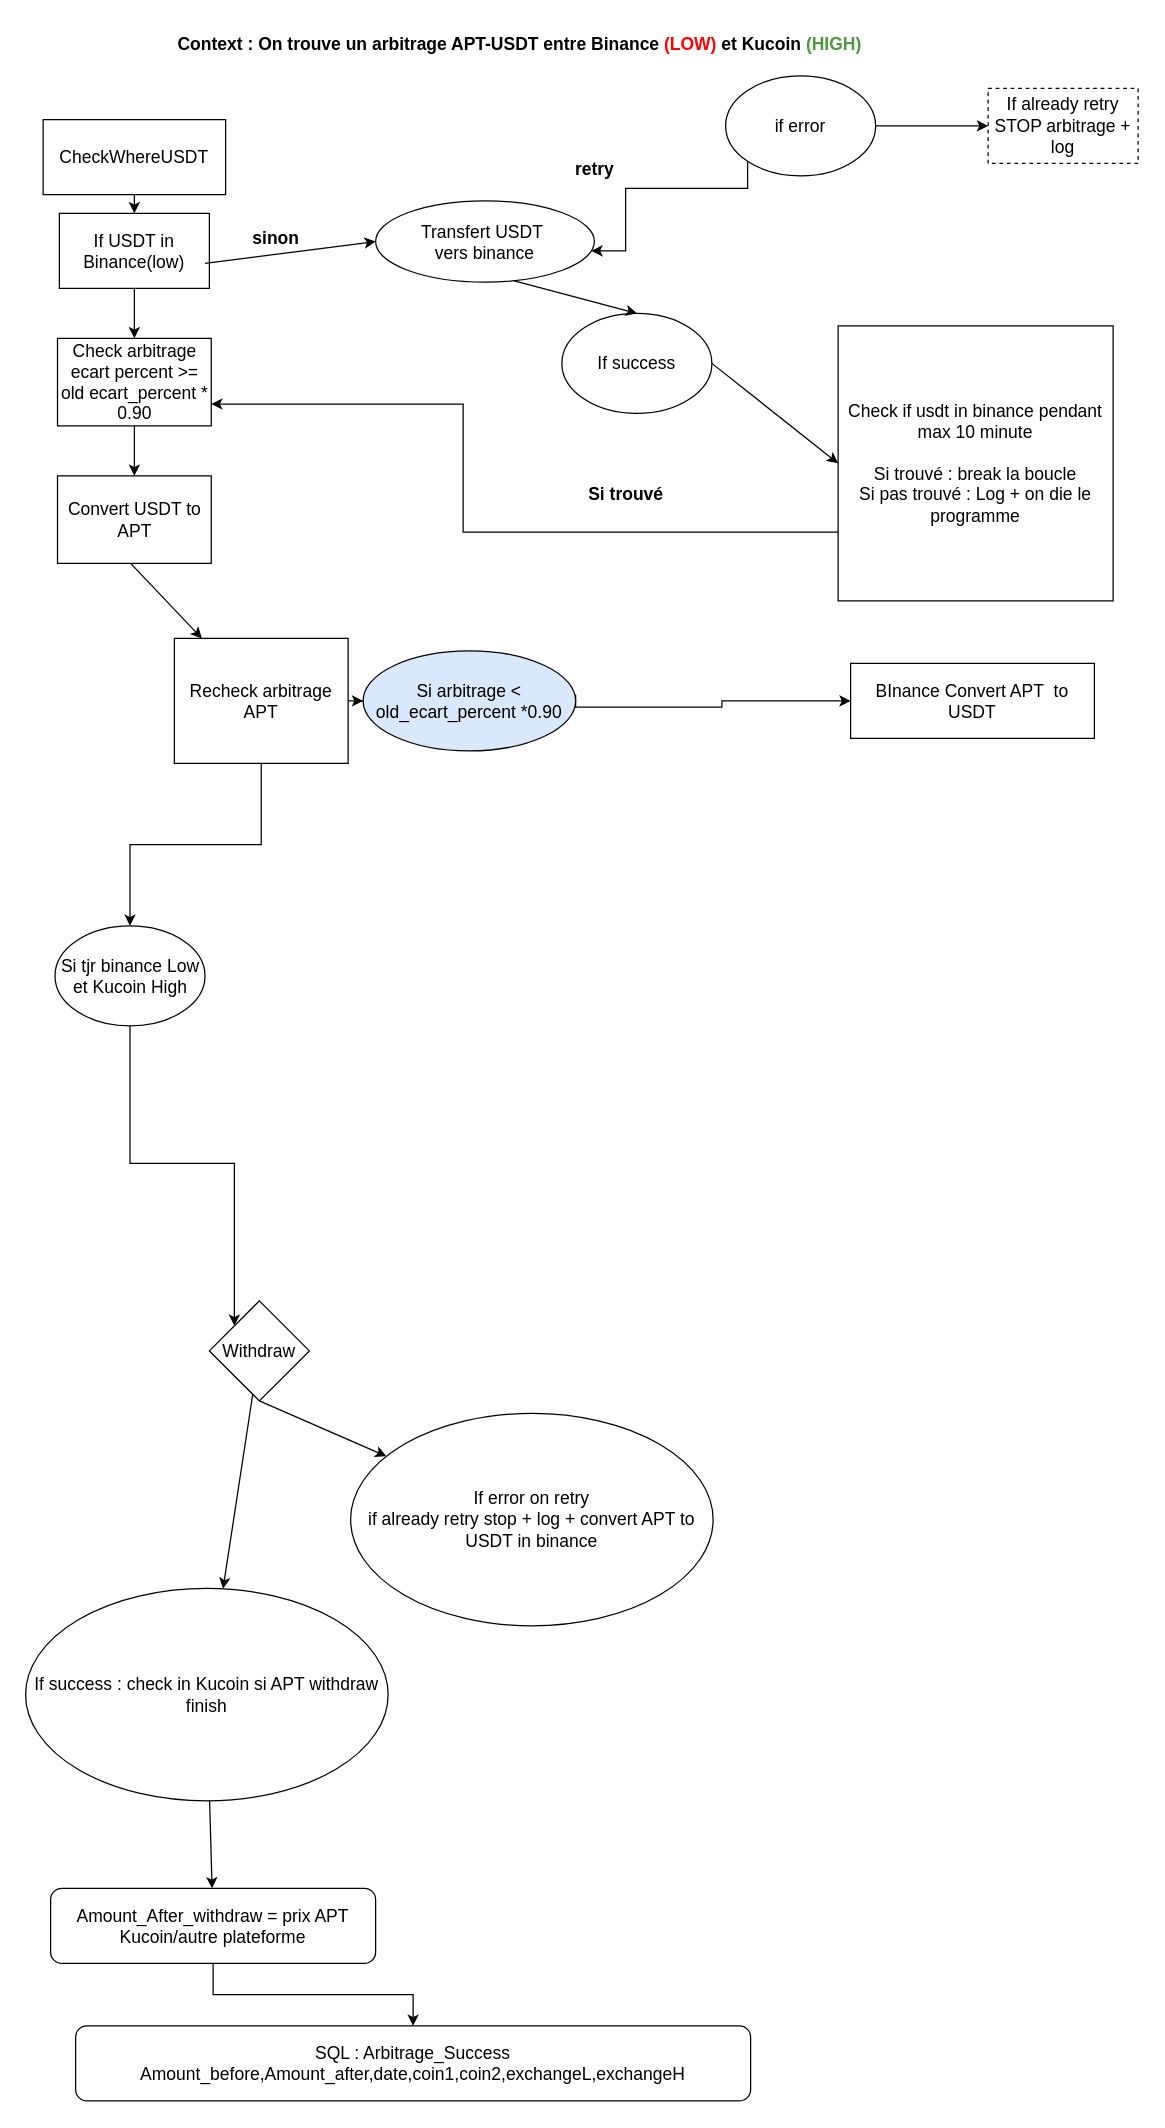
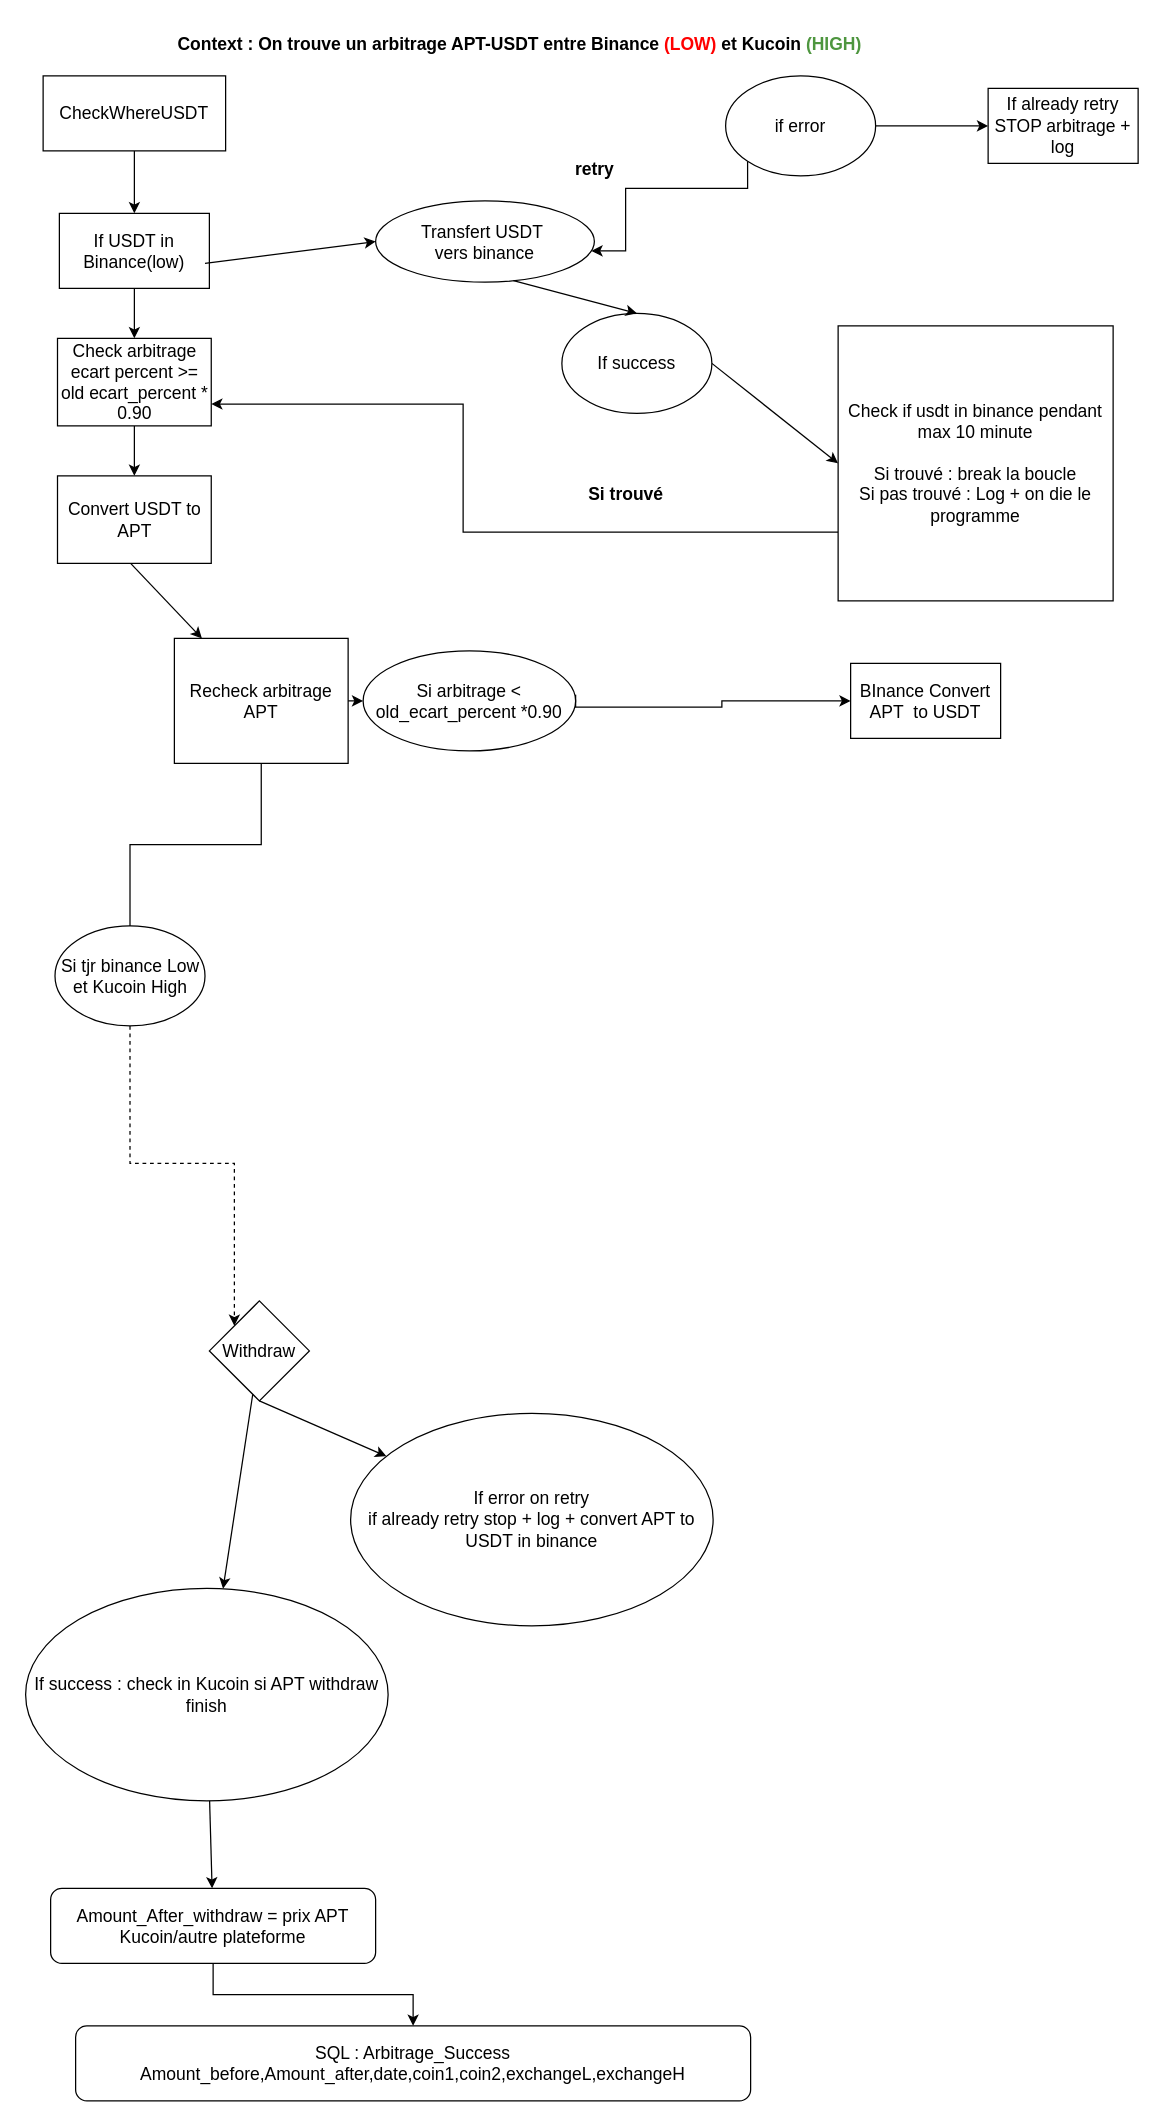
node "If already retry STOP arbitrage + log": style dashed -> solid
node "CheckWhereUSDT": moved (134, 157) -> (134, 113)
node "sinon": removed
edge "Recheck arbitrage APT" -> "Si arbitrage < old_ecart_percent *0.90": style solid -> dashed
node "Si arbitrage < old_ecart_percent *0.90": fillcolor #dae8fc -> #ffffff
node "BInance Convert APT to USDT": size 244x75 -> 150x75
edge "Recheck arbitrage APT" -> "Si tjr binance Low et Kucoin High": arrowhead classic -> none
edge "Si tjr binance Low et Kucoin High" -> "Withdraw": style solid -> dashed
